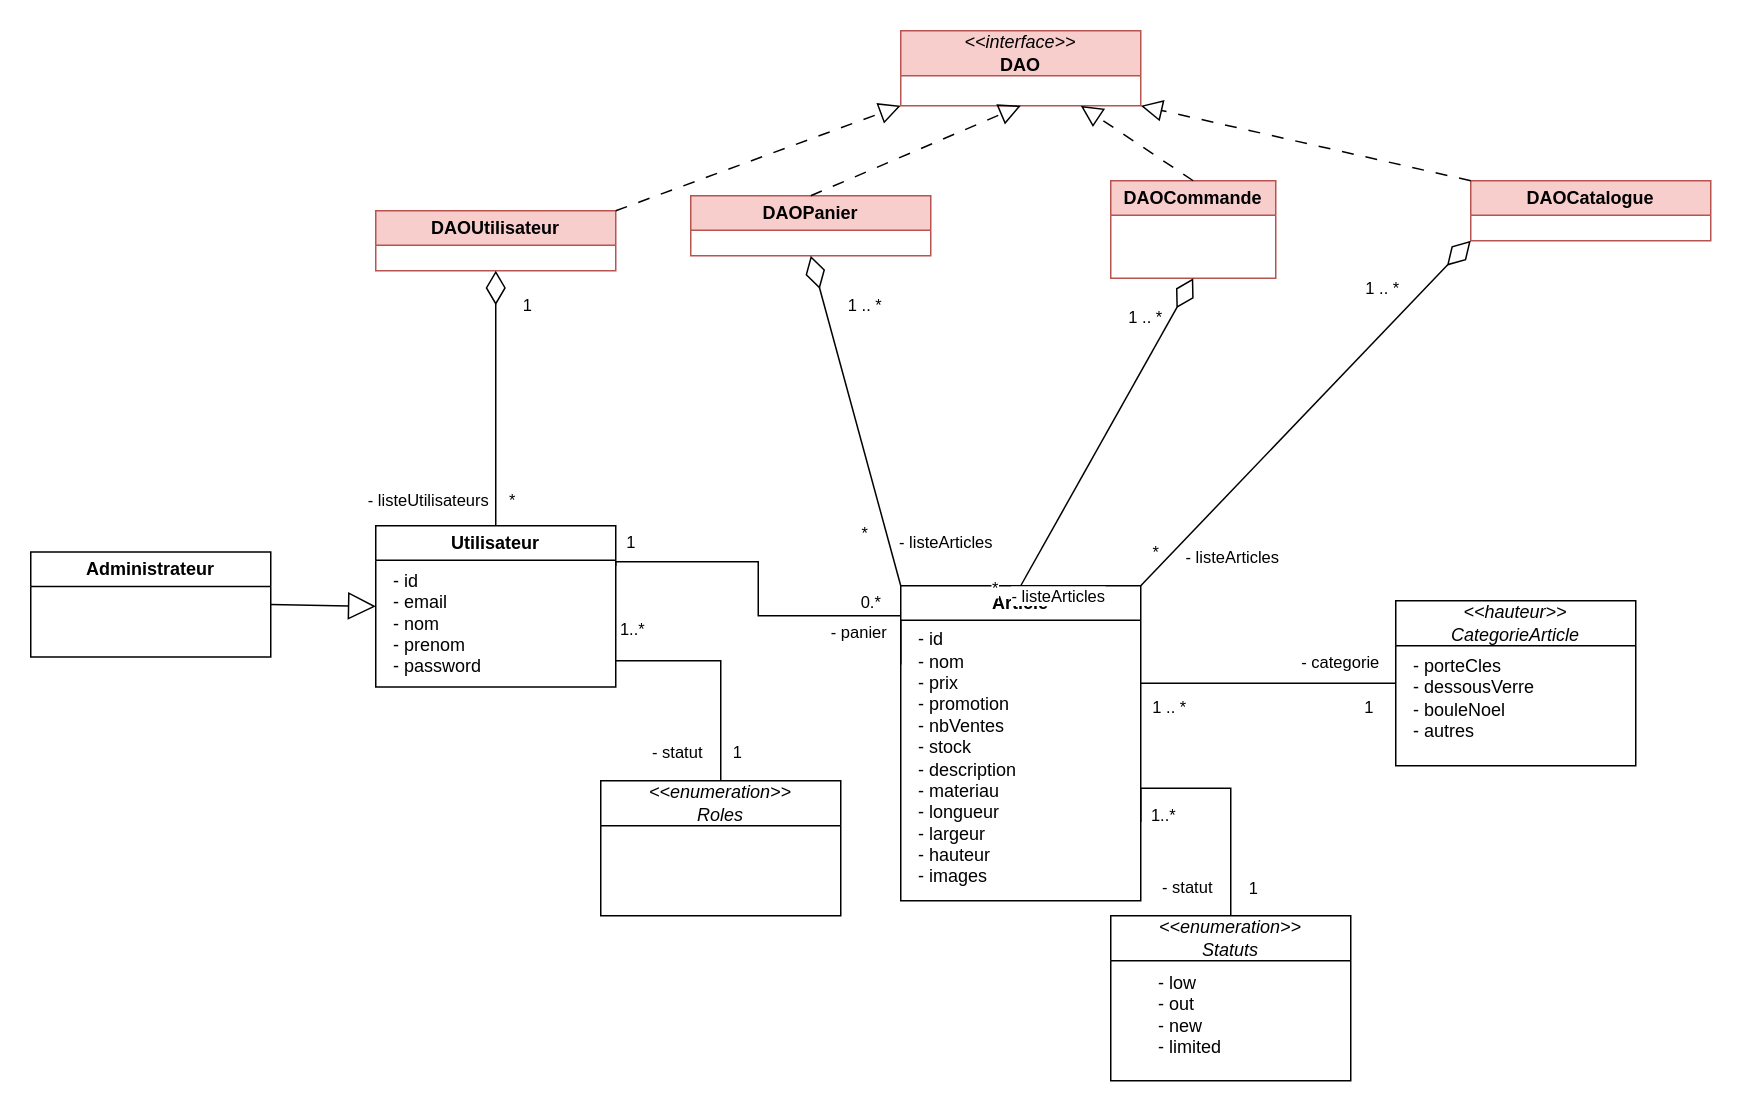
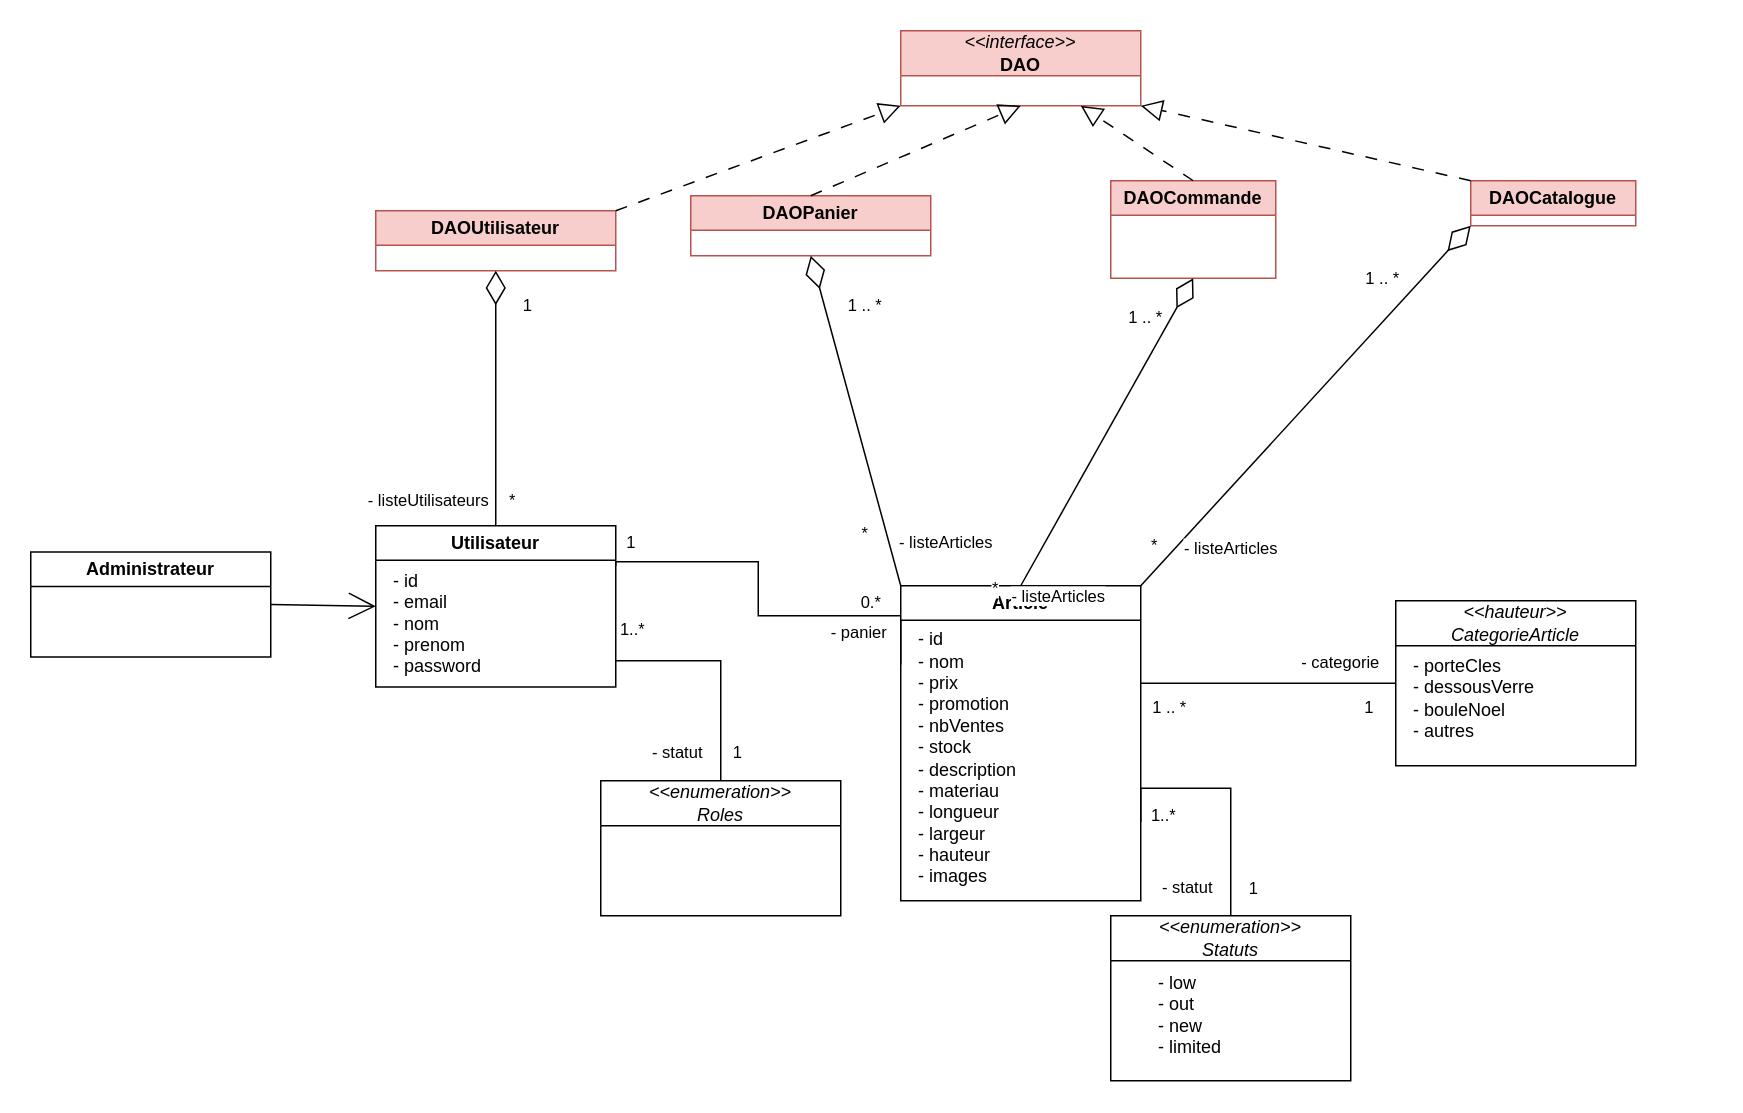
node "DAOCatalogue": size 240x60 -> 165x45
edge "Administrateur" -> "Utilisateur": arrowhead block -> open
